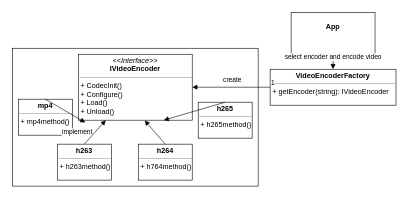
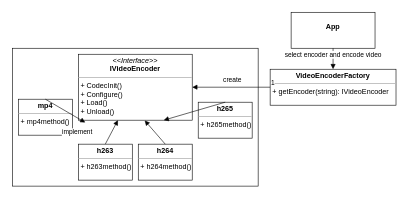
node "App": size 84x42 -> 84x36
node "h264 + h764method()": label "h264 + h764method()" -> "h264 + h264method()"
node "h263 + h263method()": moved (84, 162) -> (105, 162)
